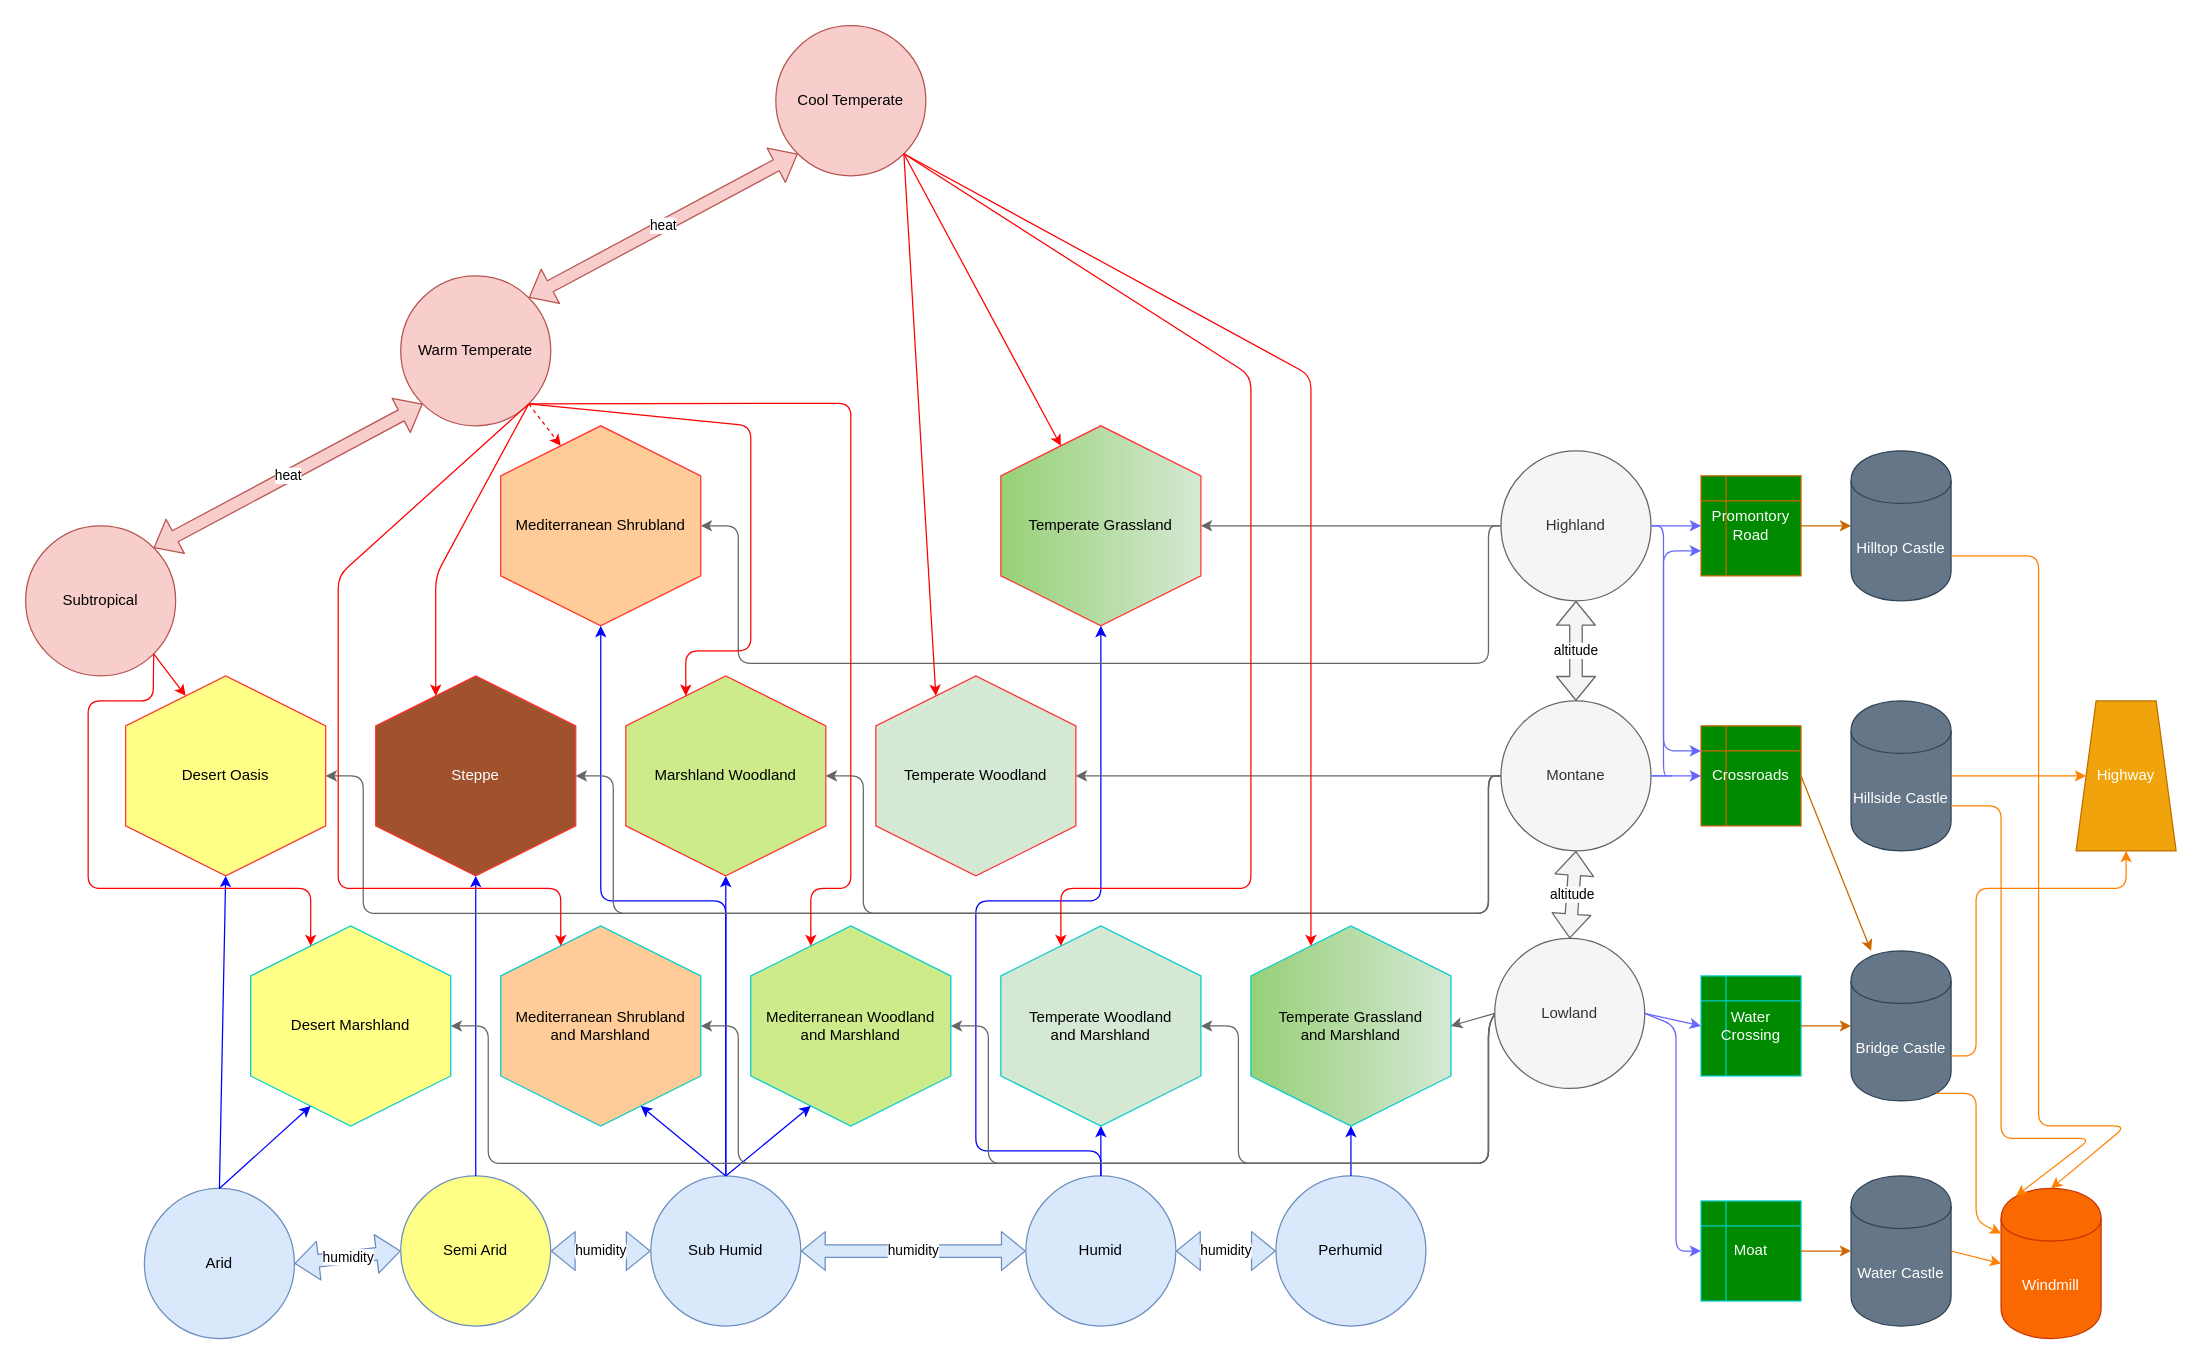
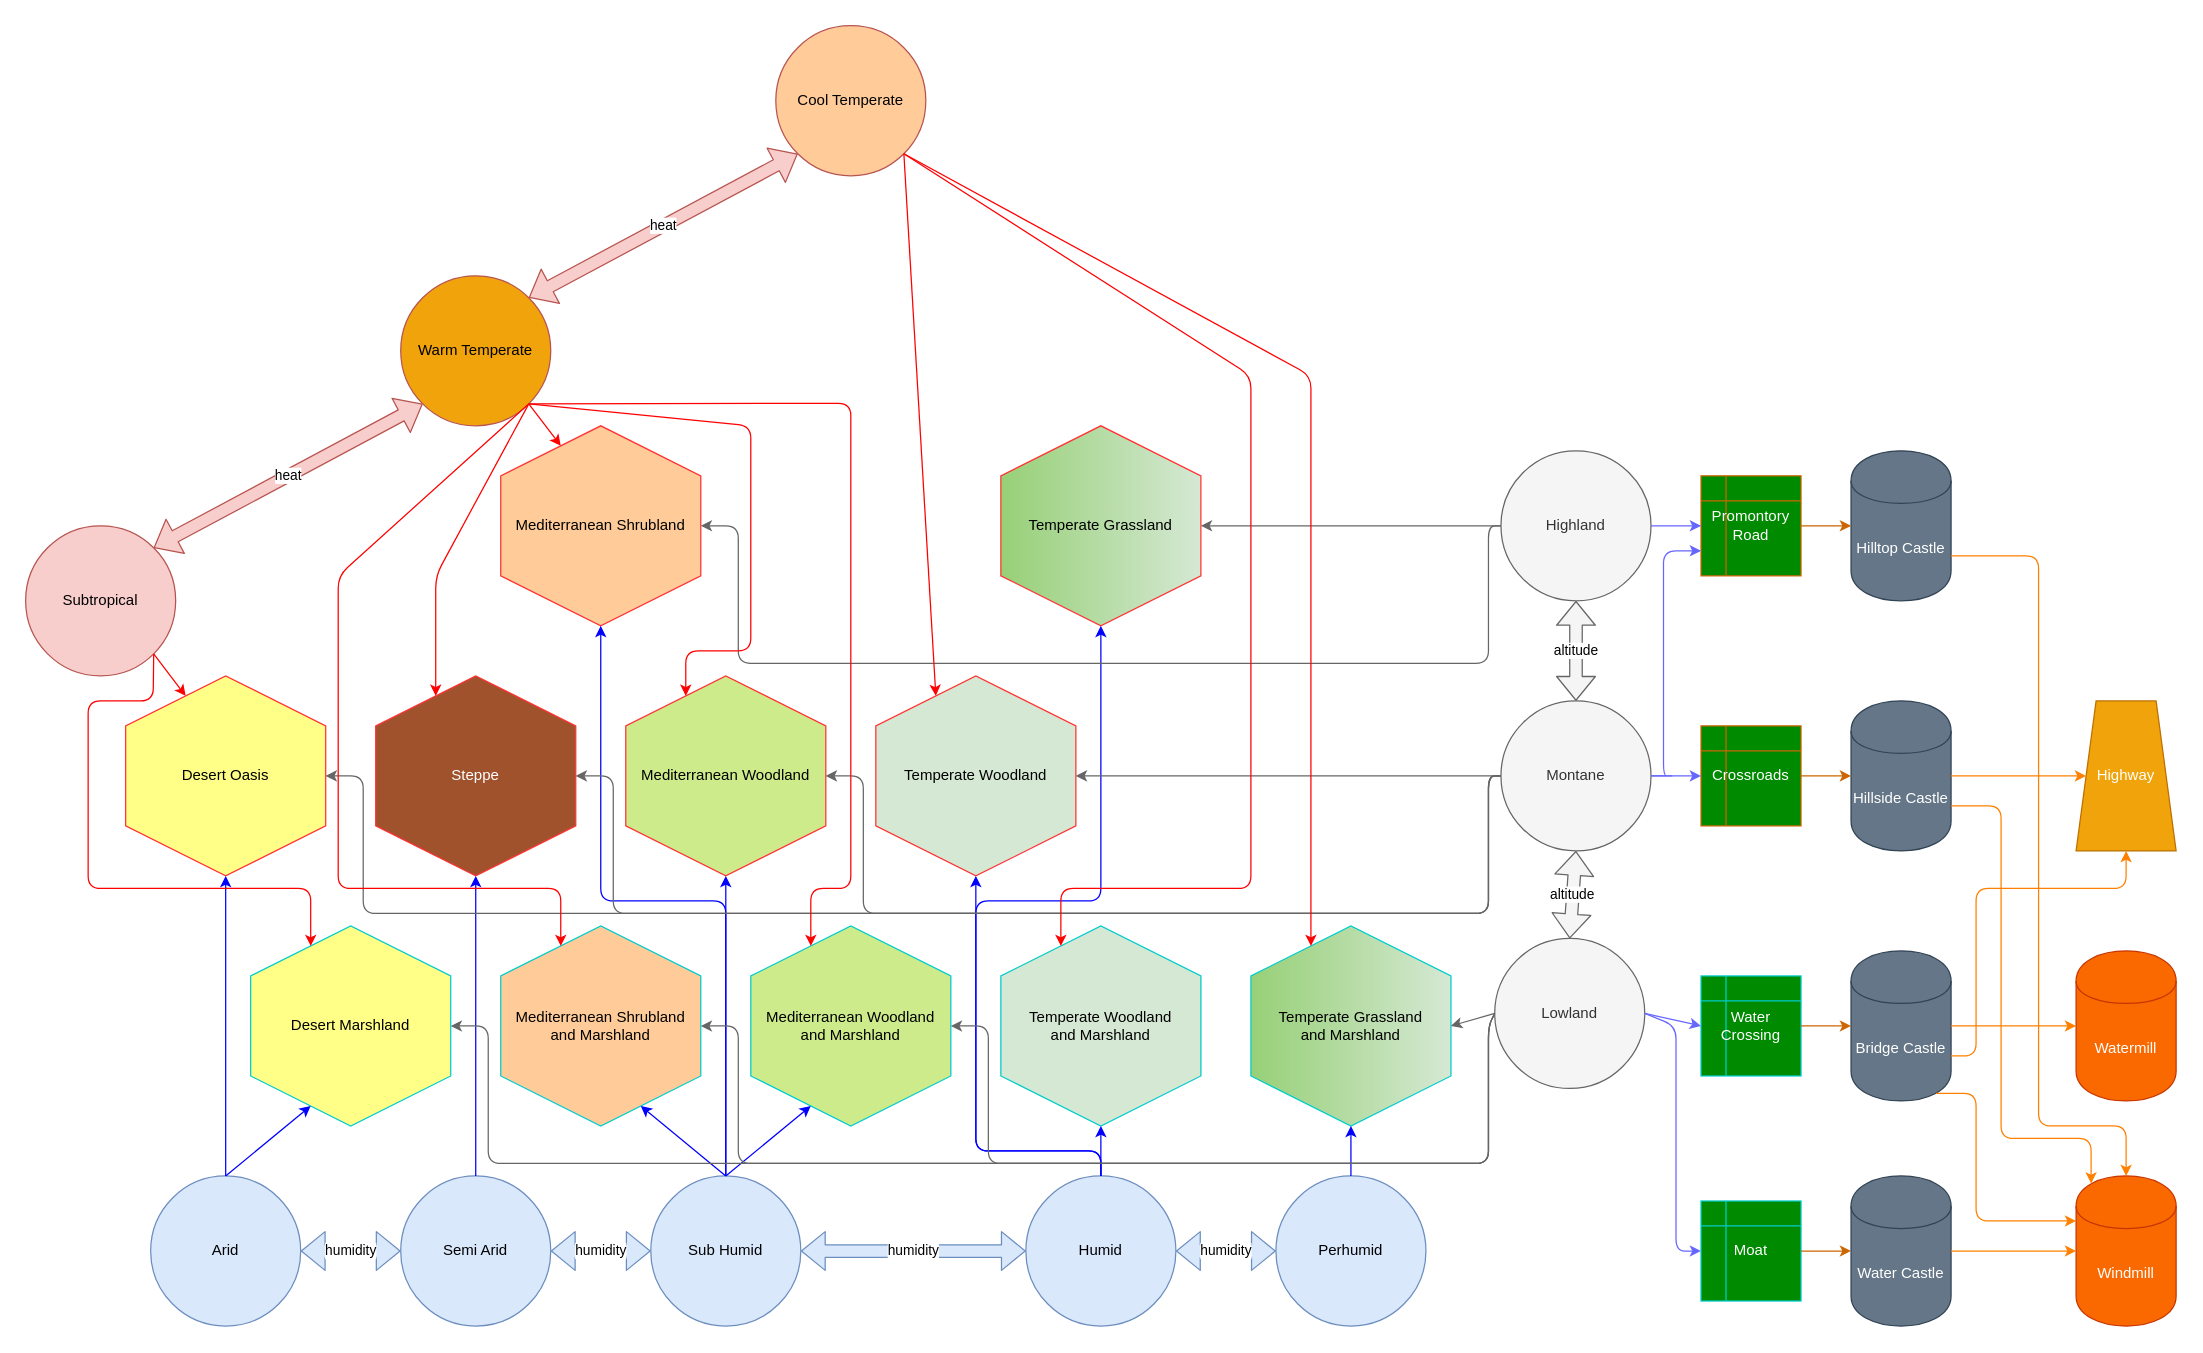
node "Cool Temperate": fillcolor #f8cecc -> #ffcc99
edge "Cool Temperate" -> "Temperate Grassland": removed
node "Warm Temperate": fillcolor #f8cecc -> #f0a30a
edge "Warm Temperate" -> "Mediterranean Shrubland": style dashed -> solid
edge "Highland" -> "Crossroads": removed
node "Marshland Woodland": label "Marshland Woodland" -> "Mediterranean Woodland"
edge "Crossroads" -> "Bridge Castle": now "Crossroads" -> "Hillside Castle"
edge "Humid" -> "Temperate Woodland": added
edge "Bridge Castle" -> "Watermill": added
node "Watermill": added
edge "Lowland" -> "Temperate Woodland and Marshland": removed
node "Semi Arid": fillcolor #ffff88 -> #dae8fc
node "Arid": moved (219, 1263) -> (226, 1251)
node "Windmill": moved (2051, 1263) -> (2126, 1251)
